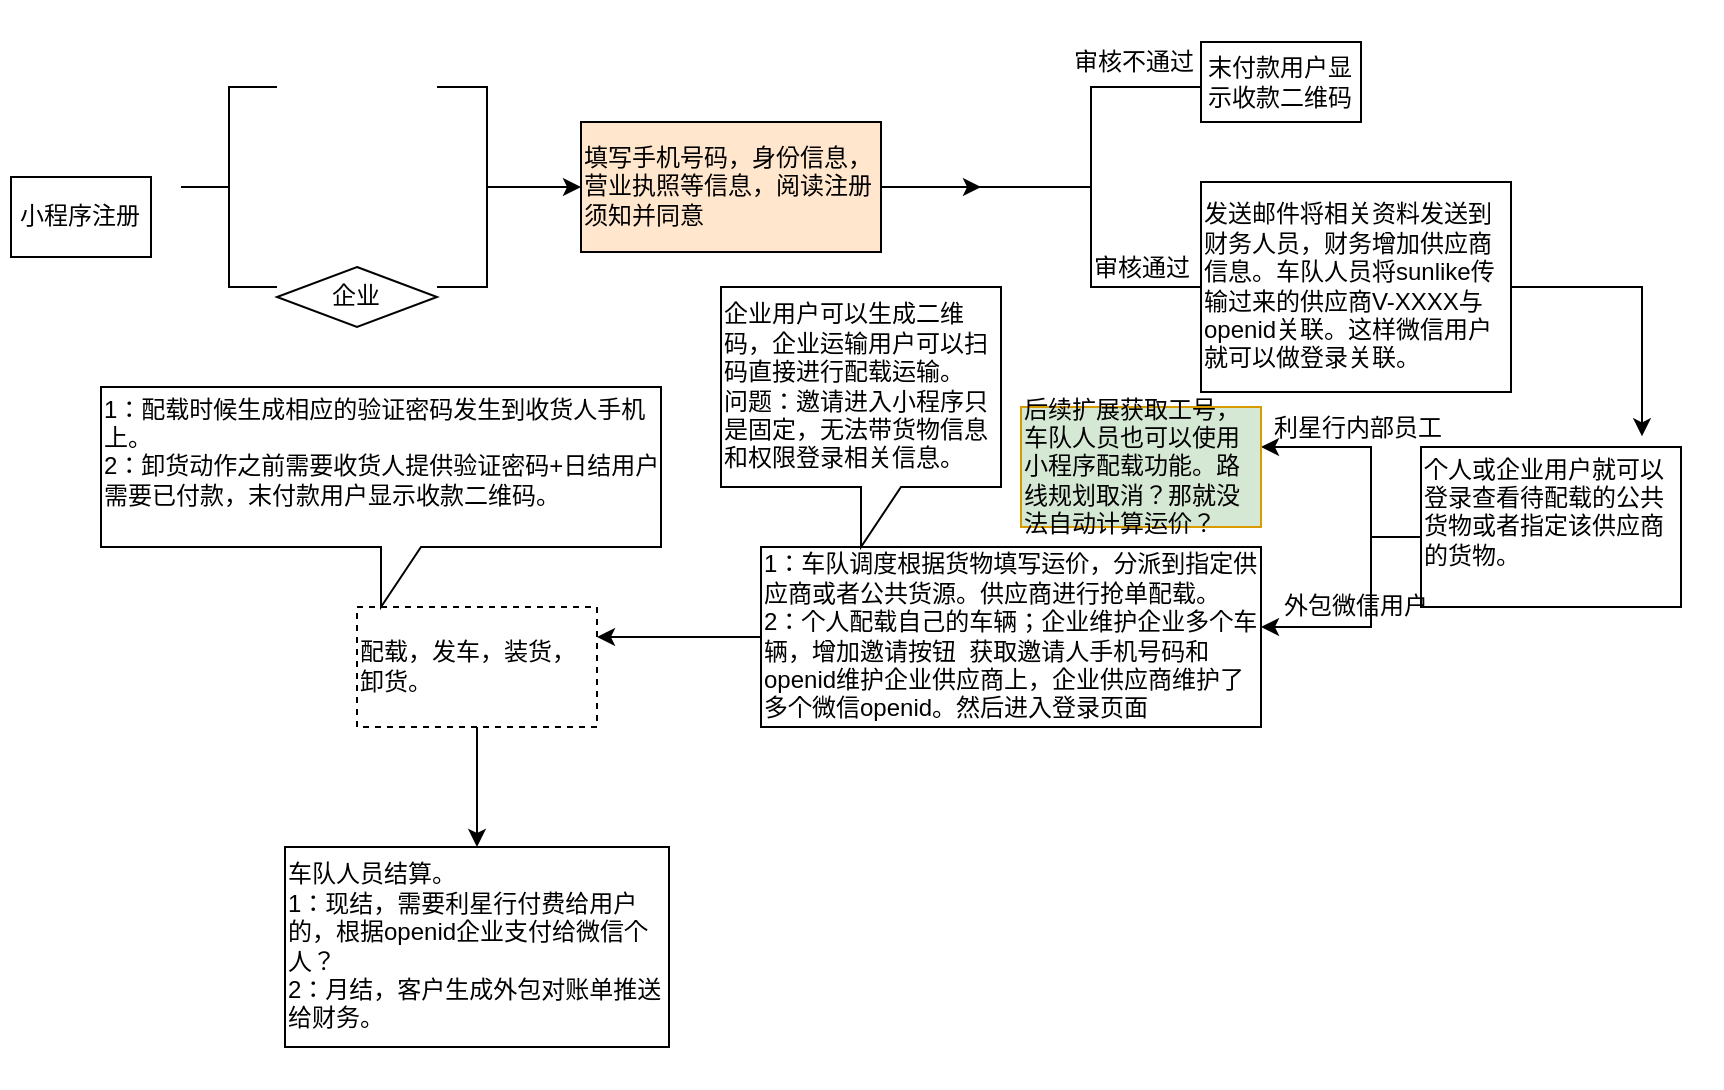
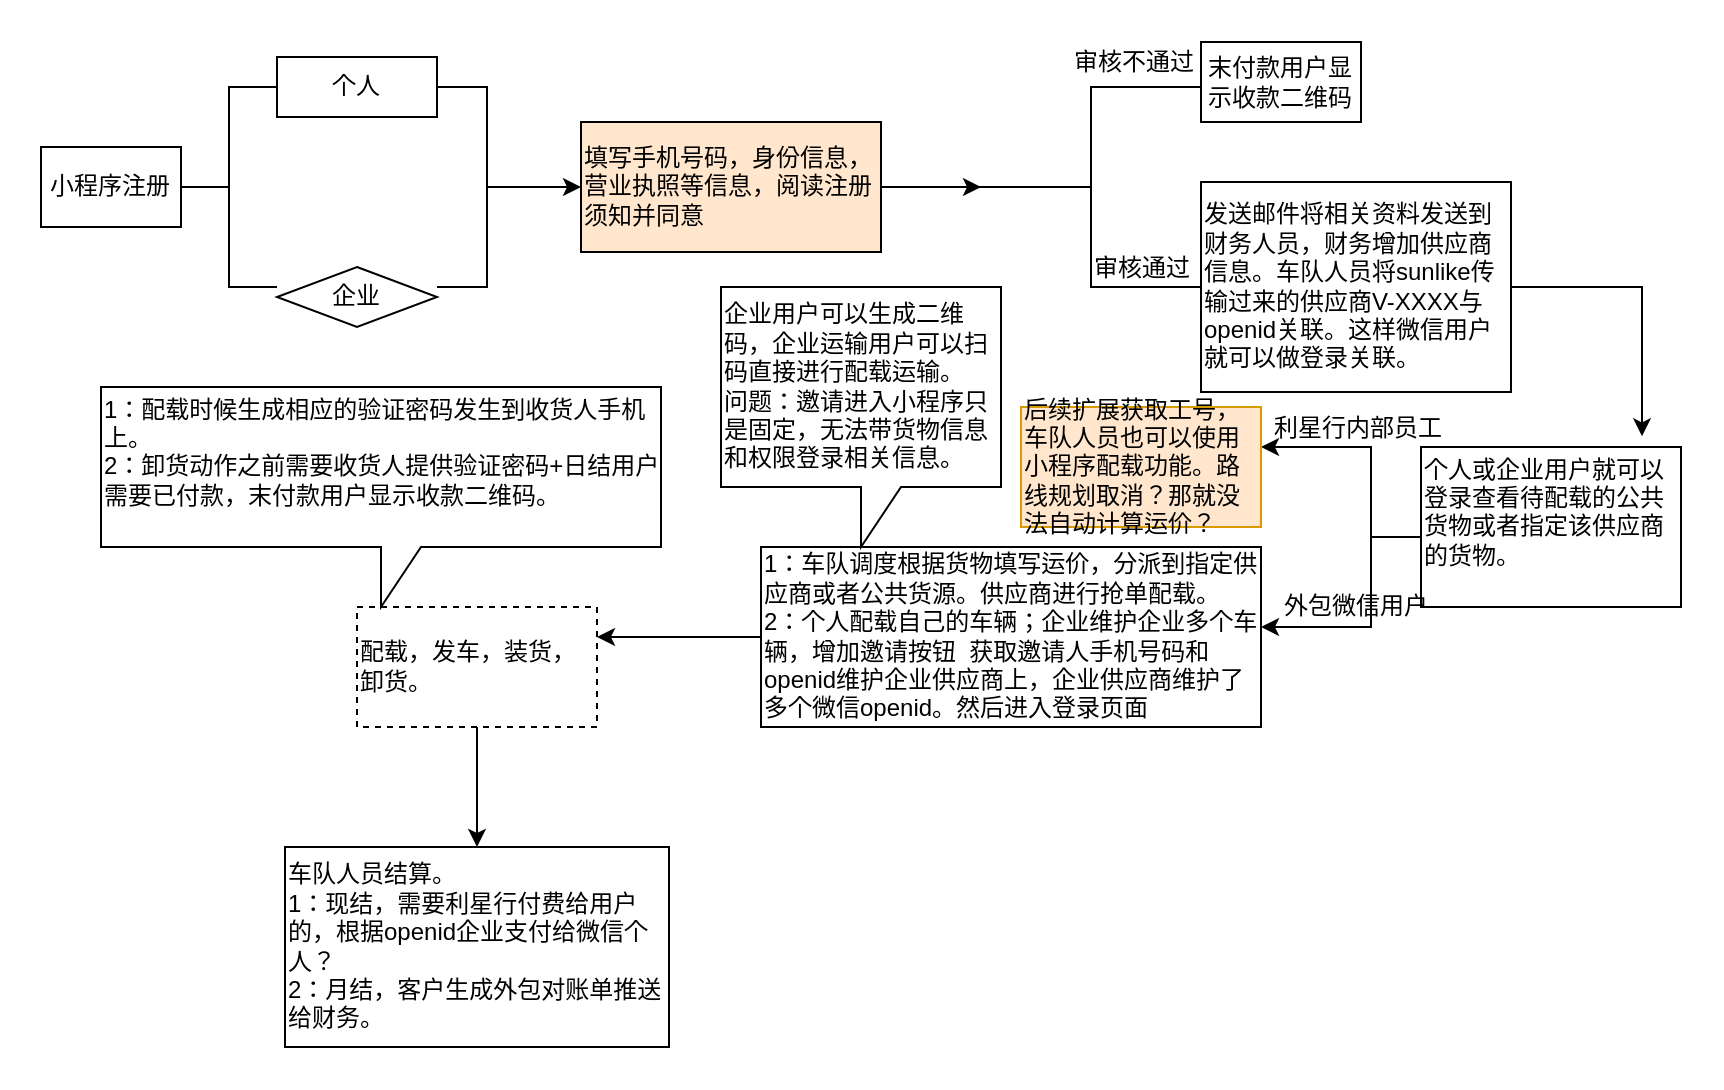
node "个人": added
node "小程序注册": moved (81, 217) -> (111, 187)
node "后续扩展获取工号，车队人员也可以使用小程序配载功能。路线规划取消？那就没法自动计算运价？": fillcolor #d5e8d4 -> #ffe6cc
